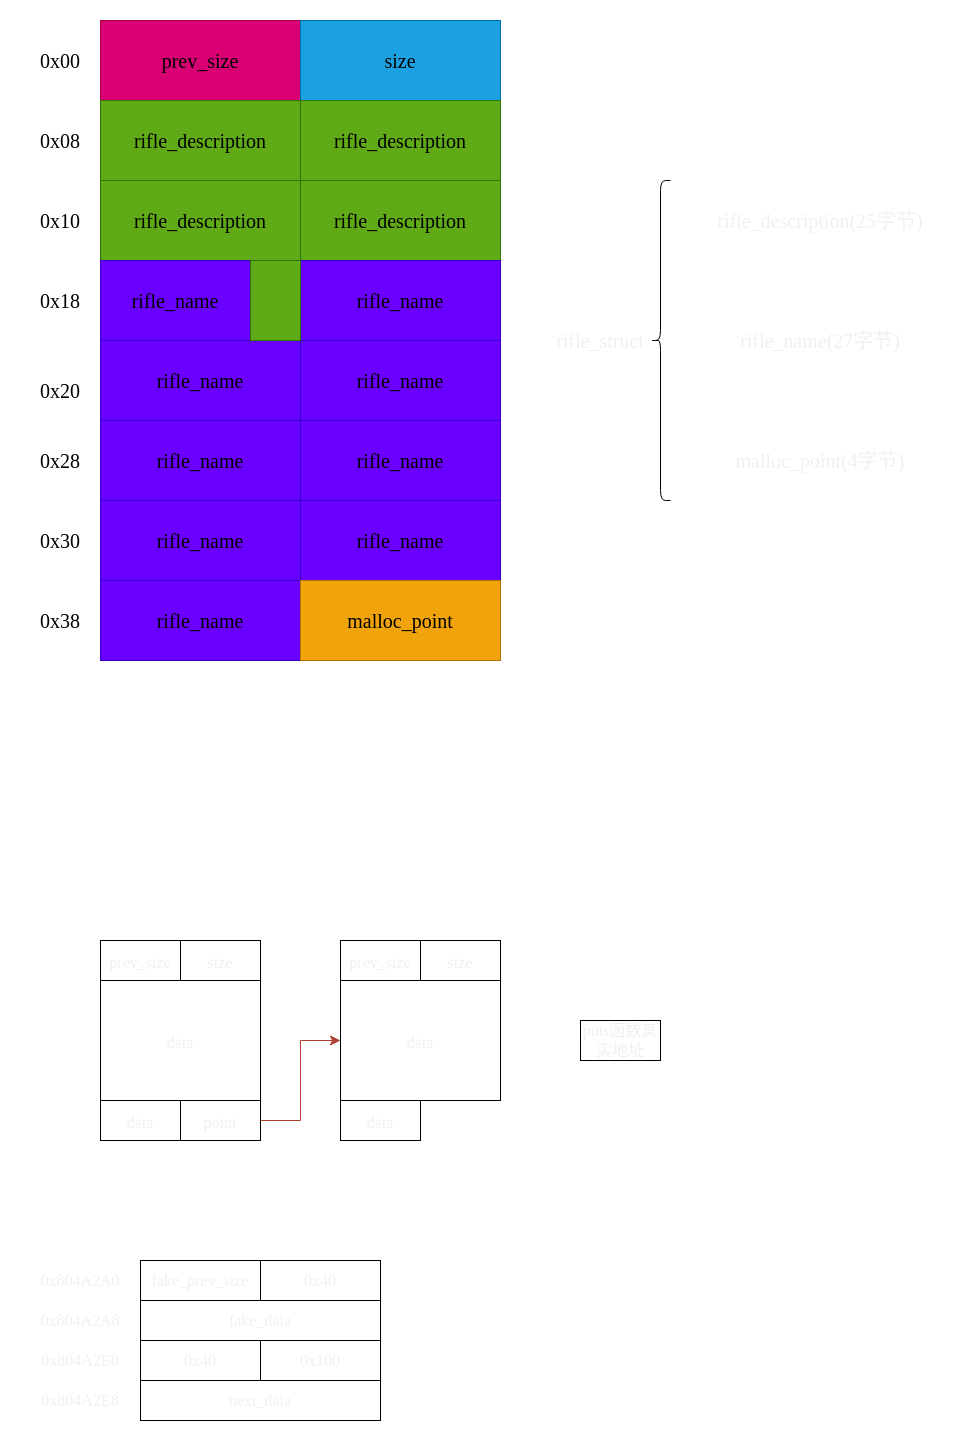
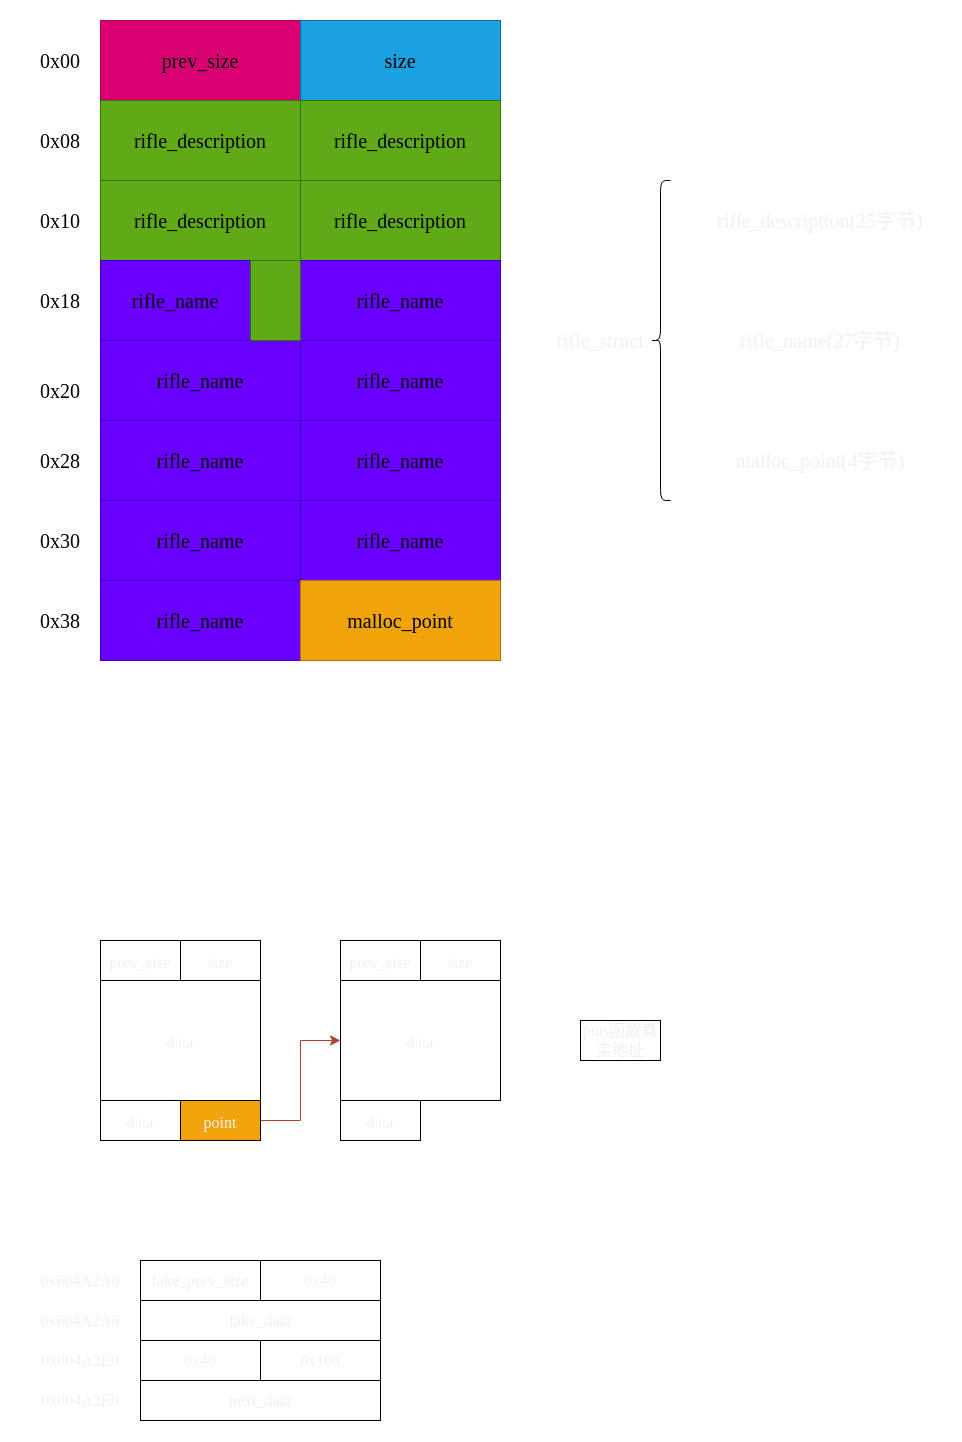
node "point": fillcolor #ffffff -> #f0a30a
